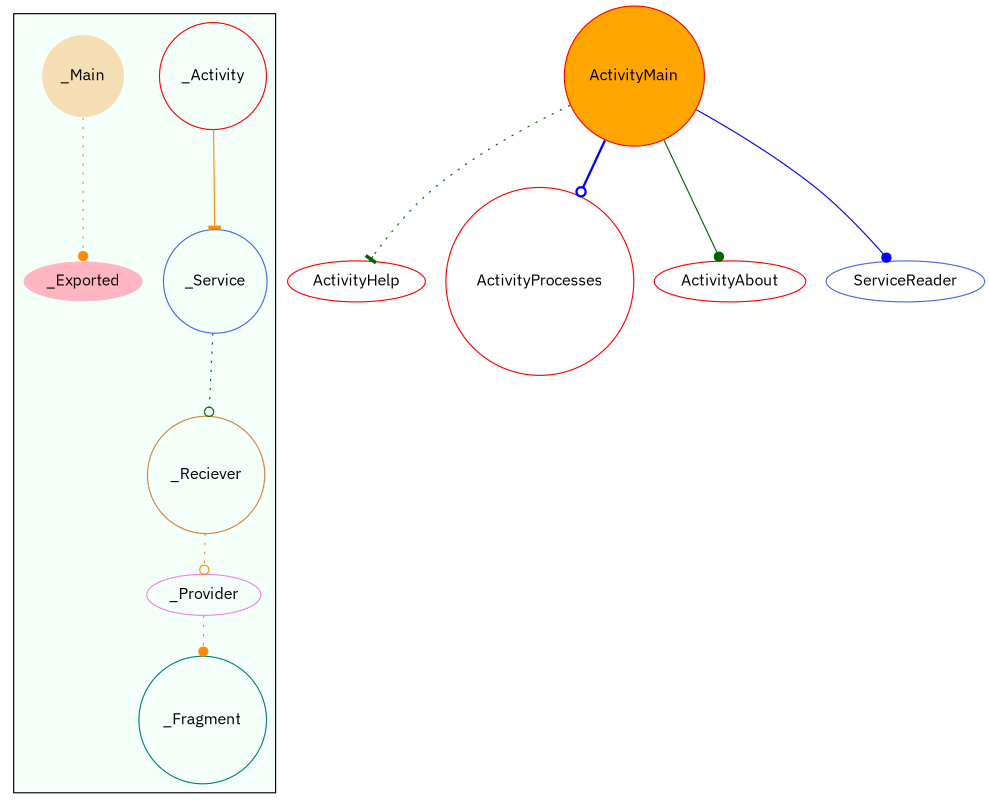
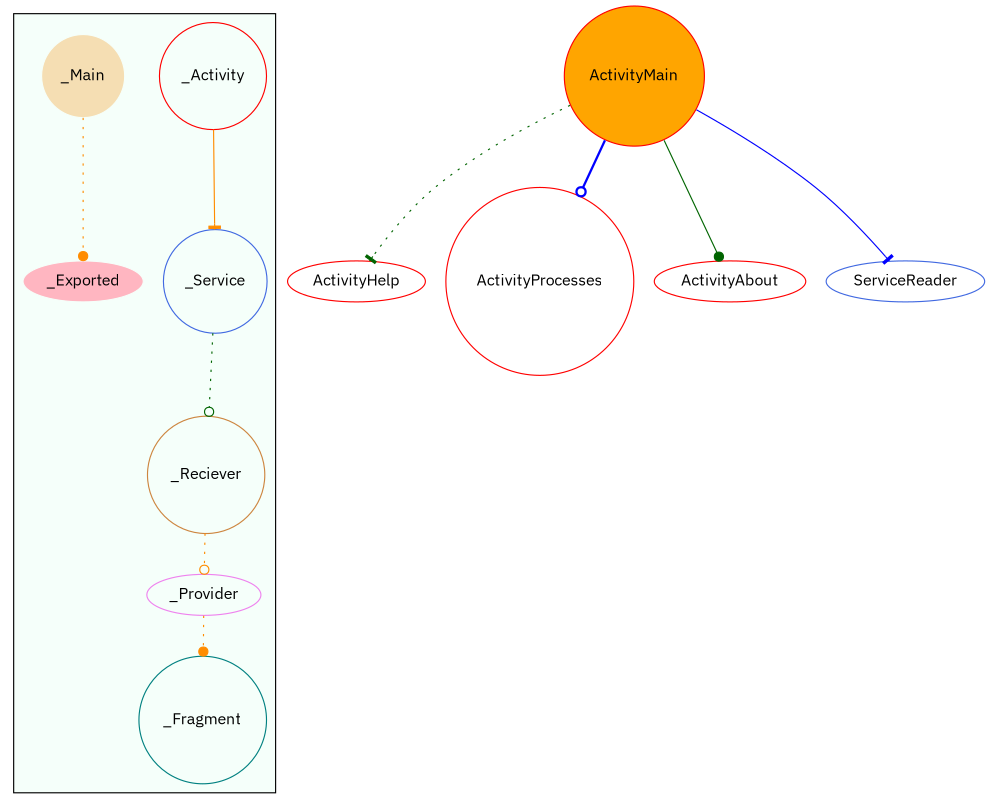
edge "ActivityMain" -> "ServiceReader": arrowhead dot -> tee
